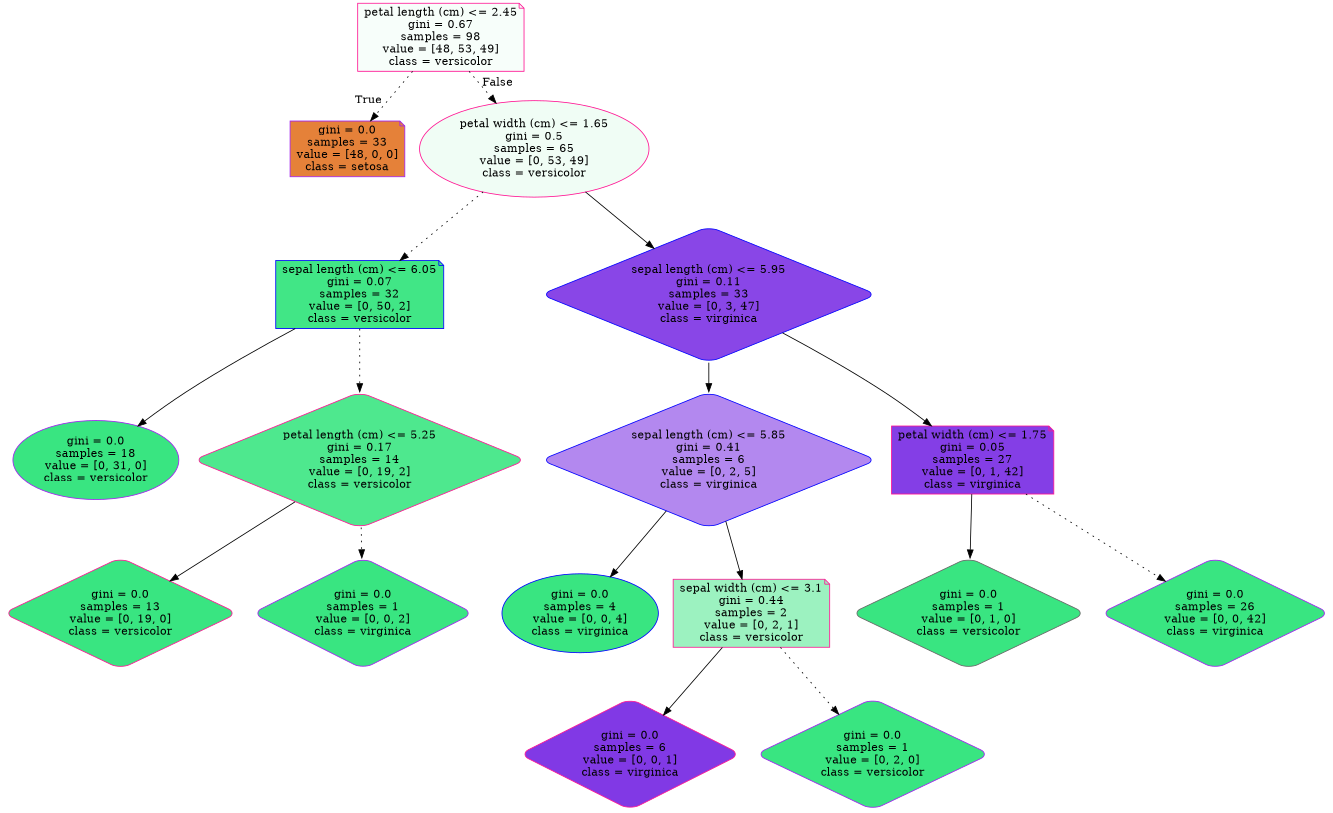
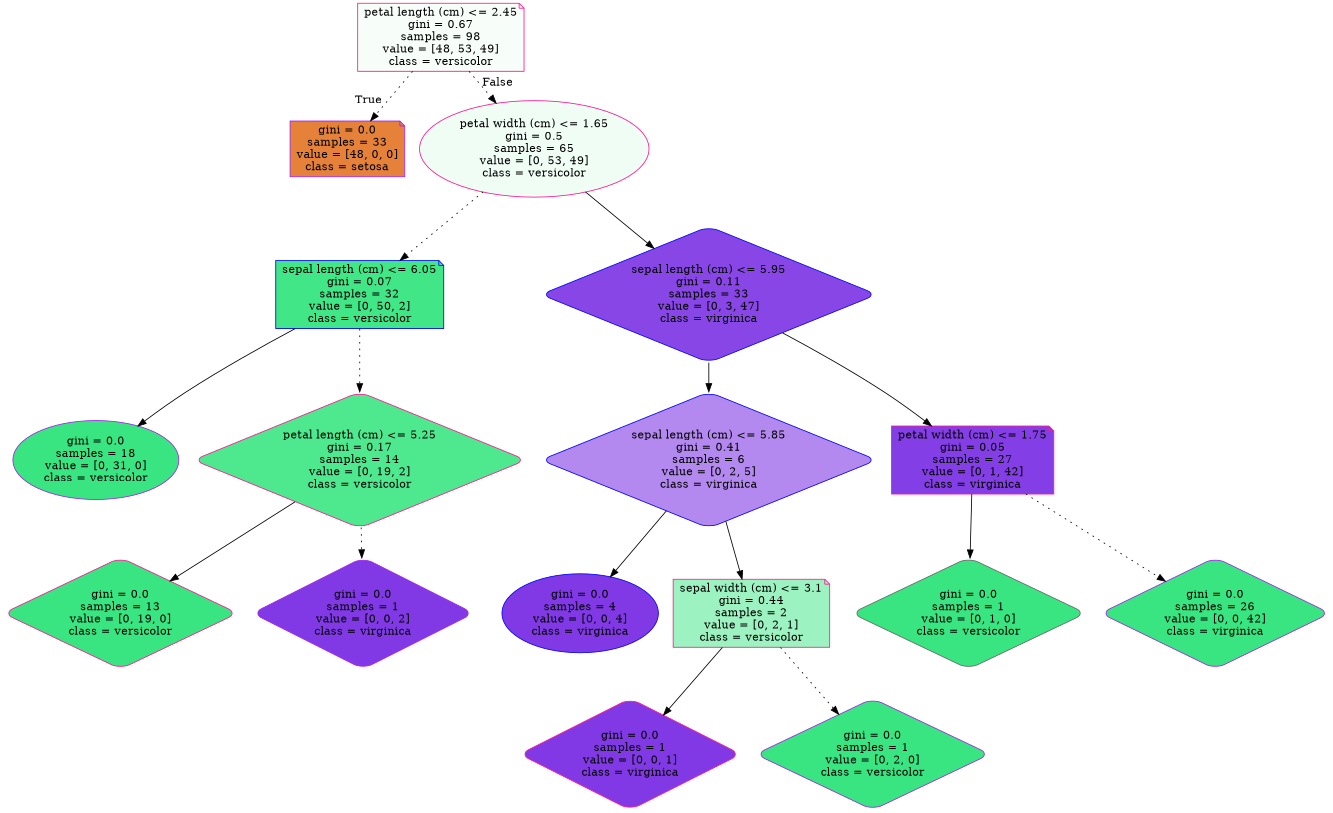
node "gini = 0.0 samples = 1 value = [0, 0, 2] class = virginica": fillcolor #39e581 -> #8139e5
node "gini = 0.0 samples = 4 value = [0, 0, 4] class = virginica": fillcolor #39e581 -> #8139e5
node "gini = 0.0 samples = 6 value = [0, 0, 1] class = virginica": label "gini = 0.0 samples = 6 value = [0, 0, 1] class = virginica" -> "gini = 0.0 samples = 1 value = [0, 0, 1] class = virginica"
